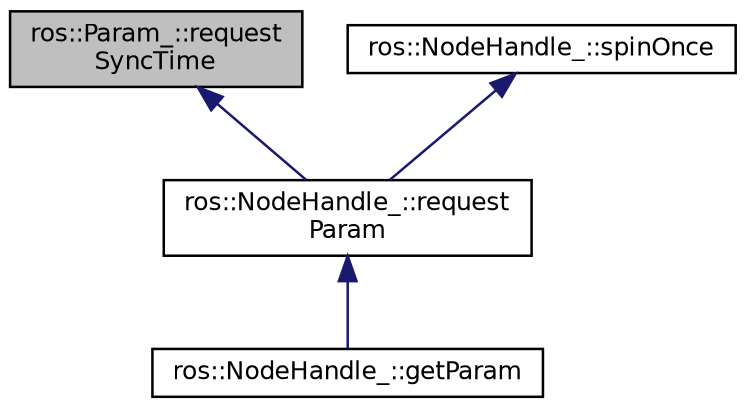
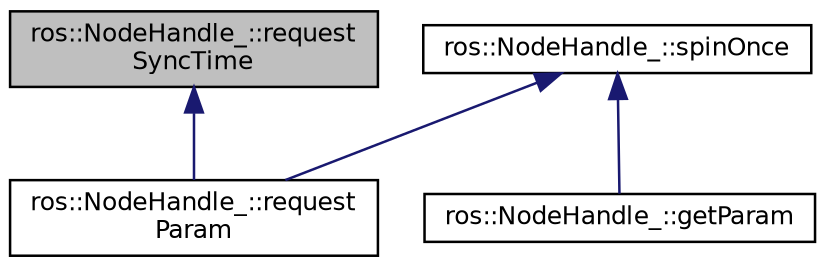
node "ros::Param_::request SyncTime": label "ros::Param_::request SyncTime" -> "ros::NodeHandle_::request SyncTime"
edge "ros::NodeHandle_::getParam" -> "ros::NodeHandle_::request Param": now "ros::NodeHandle_::getParam" -> "ros::NodeHandle_::spinOnce"
